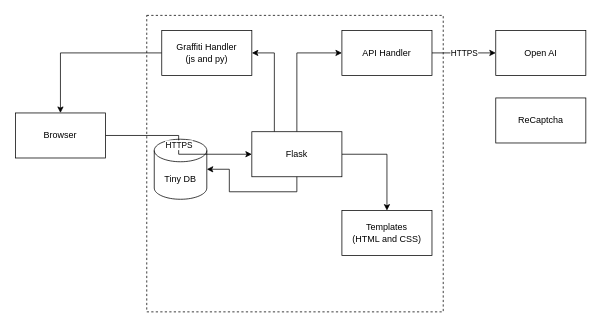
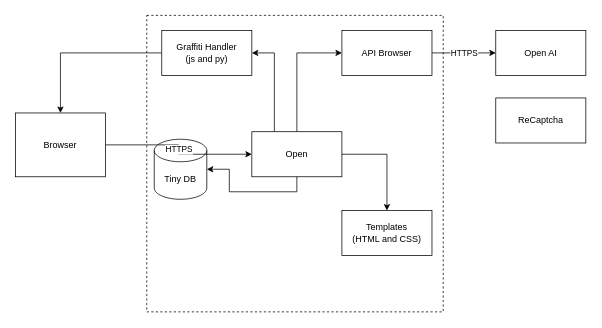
node "API Handler": label "API Handler" -> "API Browser"
node "Browser": size 90x45 -> 90x64
node "Flask": label "Flask" -> "Open"
